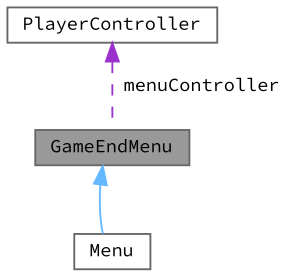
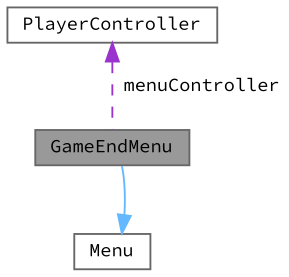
edge "Menu" -> "GameEndMenu": reversed
